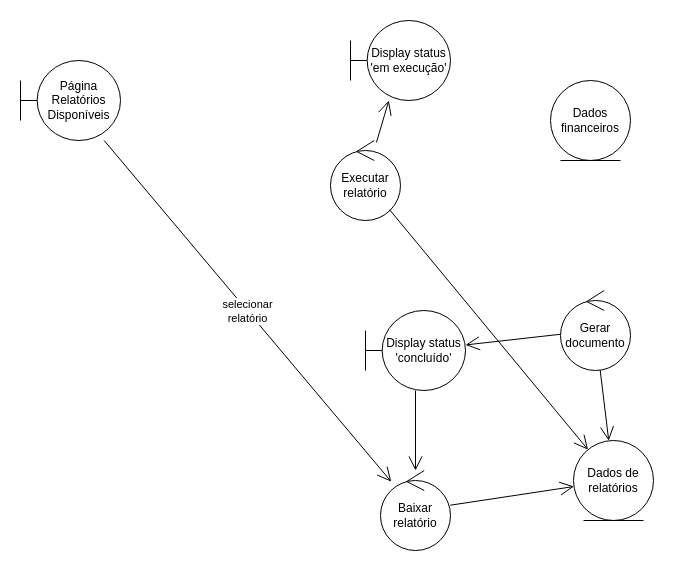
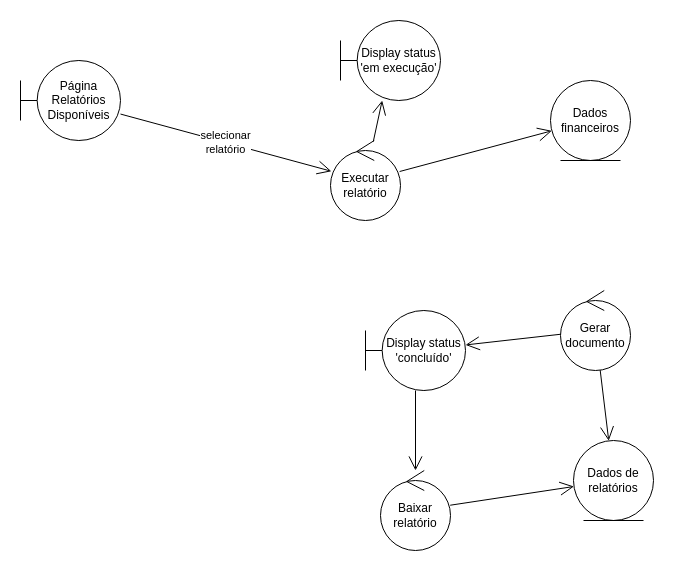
node "Display status 'em execução'": moved (401, 61) -> (391, 61)
edge "Página Relatórios Disponíveis" -> "Baixar relatório": now "Página Relatórios Disponíveis" -> "Executar relatório"
edge "Executar relatório" -> "Dados de relatórios": now "Executar relatório" -> "Dados financeiros"
